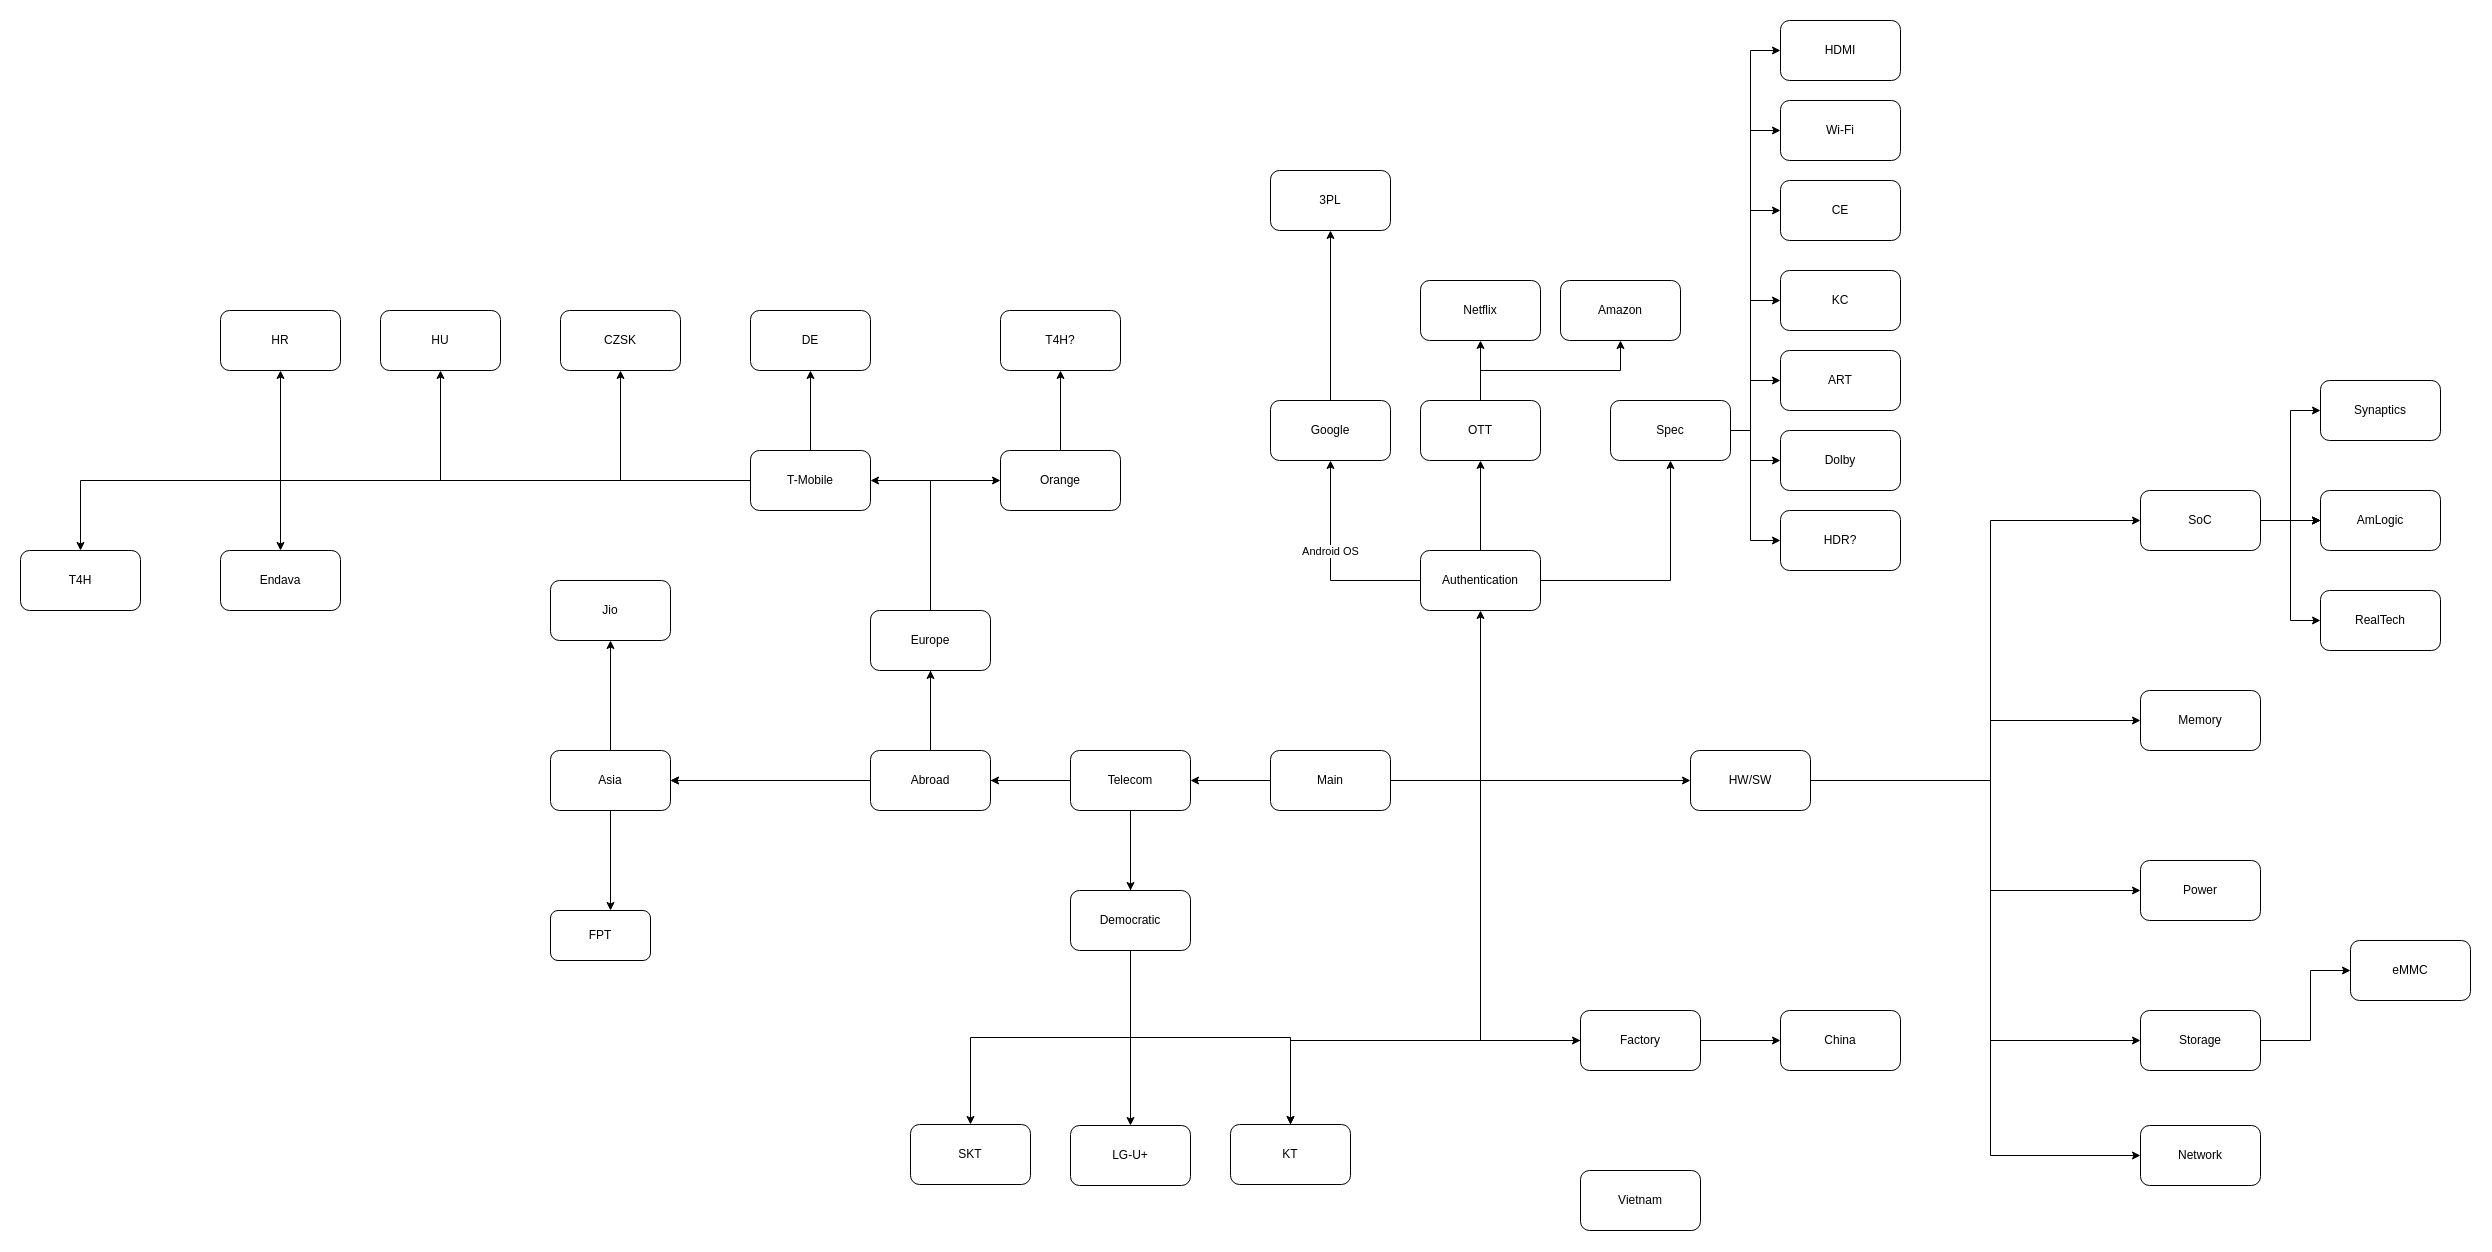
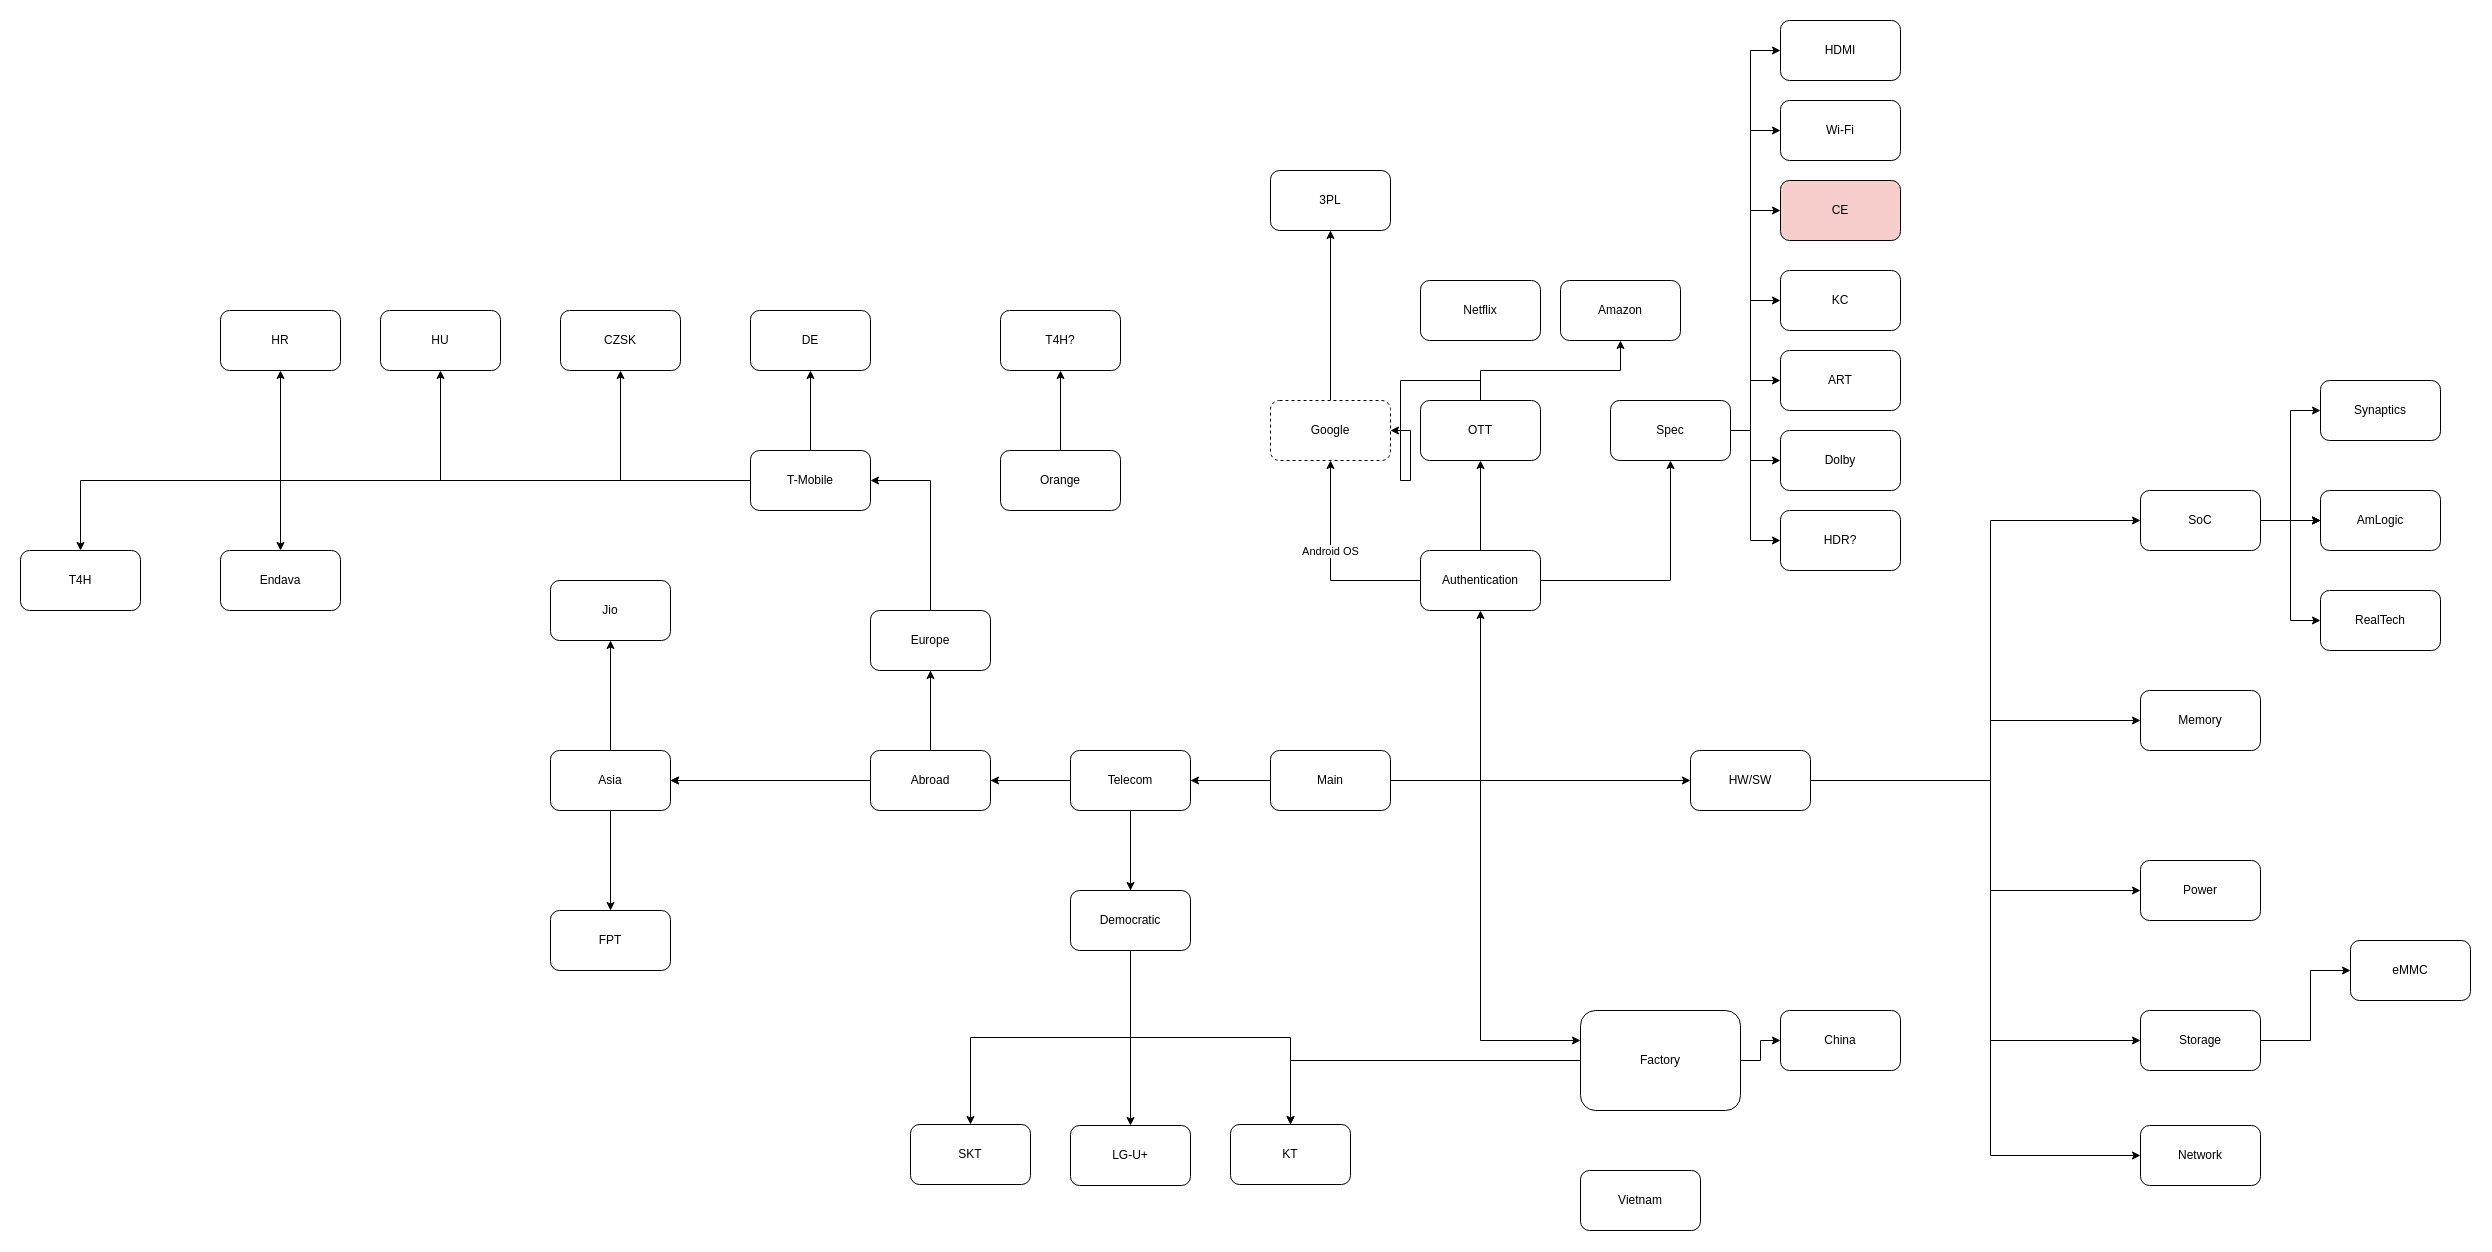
node "CE": fillcolor #ffffff -> #f8cecc
edge "OTT" -> "Netflix": now "OTT" -> "Google"
node "Google": style solid -> dashed
edge "Telecom" -> "Orange": removed
node "FPT": size 100x50 -> 120x60
node "Factory": size 120x60 -> 160x100
